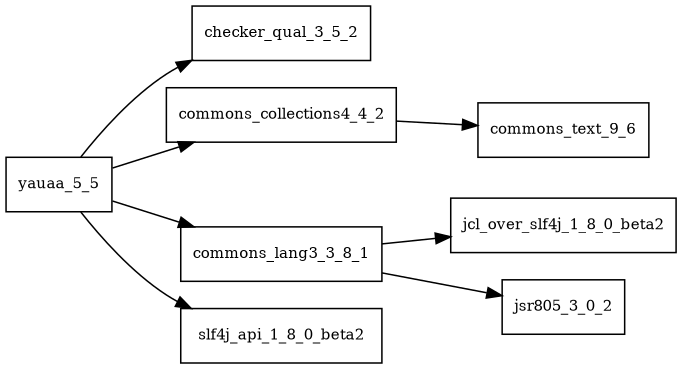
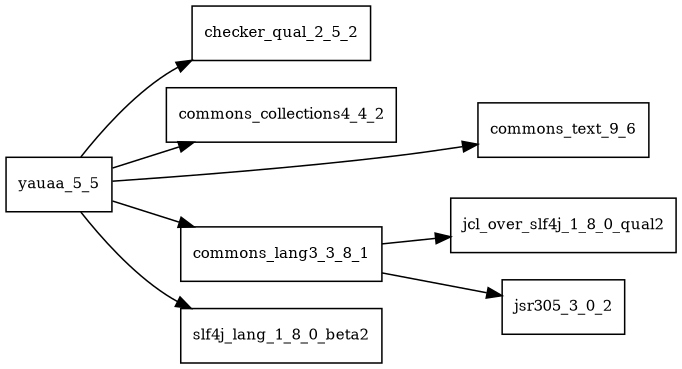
node "checker_qual_3_5_2": label "checker_qual_3_5_2" -> "checker_qual_2_5_2"
edge "commons_collections4_4_2" -> "commons_text_9_6": now "yauaa_5_5" -> "commons_text_9_6"
node "jcl_over_slf4j_1_8_0_beta2": label "jcl_over_slf4j_1_8_0_beta2" -> "jcl_over_slf4j_1_8_0_qual2"
node "jsr805_3_0_2": label "jsr805_3_0_2" -> "jsr305_3_0_2"
node "slf4j_api_1_8_0_beta2": label "slf4j_api_1_8_0_beta2" -> "slf4j_lang_1_8_0_beta2"
